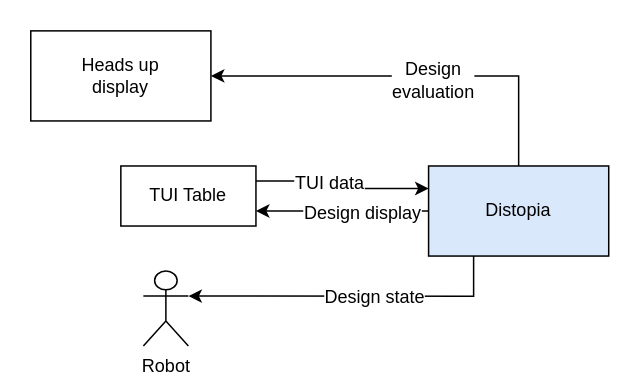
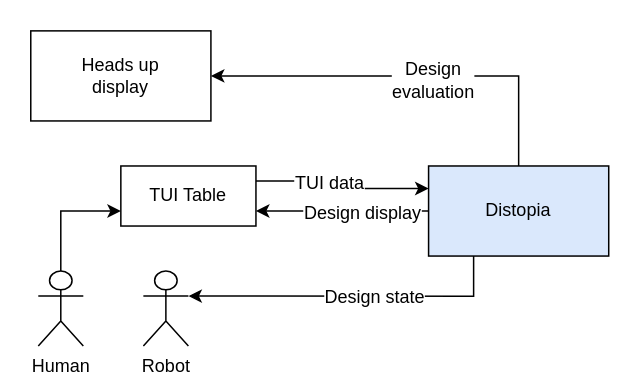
edge "Human" -> "TUI Table": added
node "Human": added
